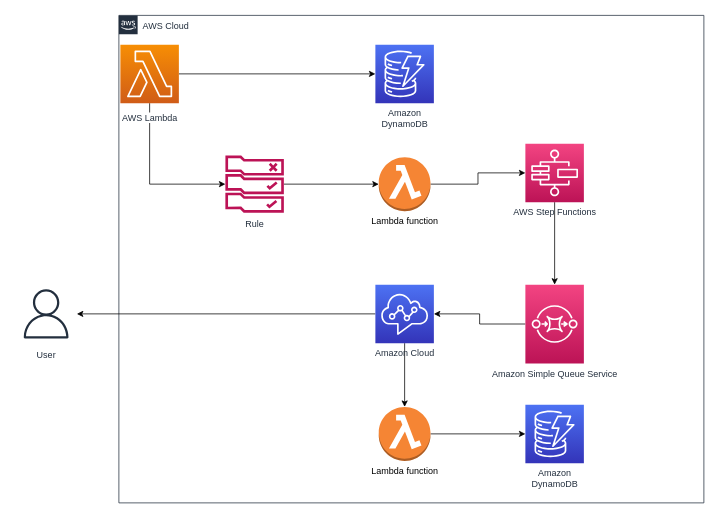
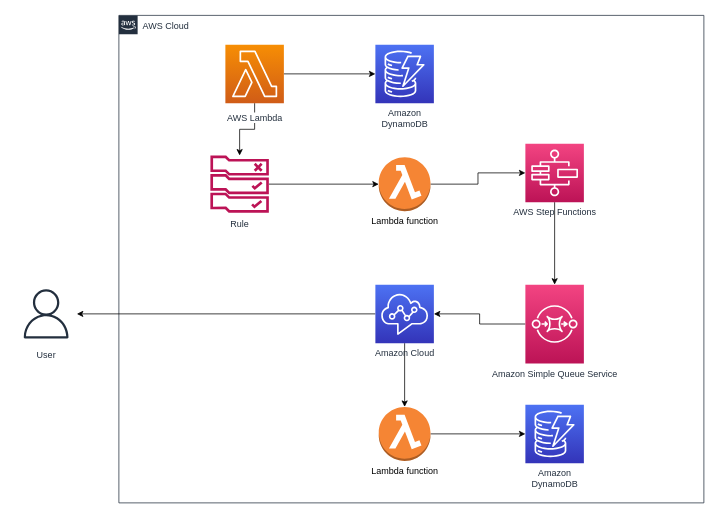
node "AWS Lambda": moved (150, 74) -> (255, 74)
node "Rule": moved (255, 184) -> (240, 184)
